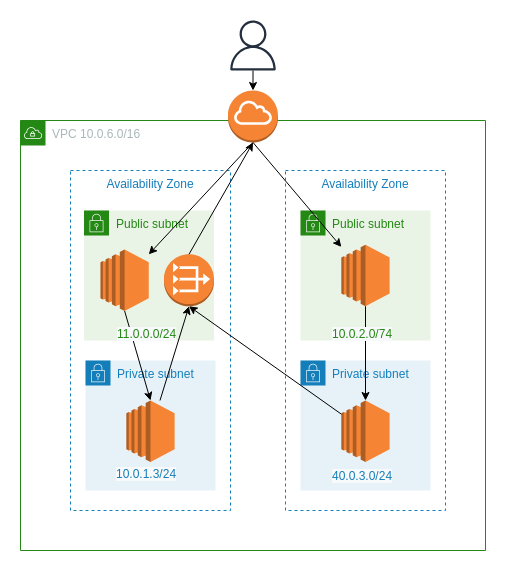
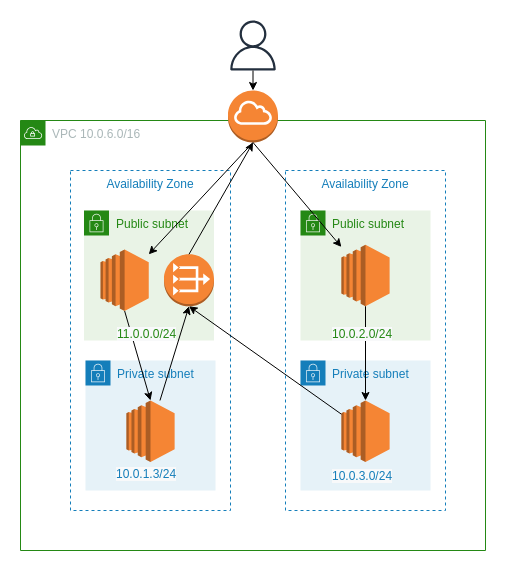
node "10.0.2.0/74": label "10.0.2.0/74" -> "10.0.2.0/24"
node "40.0.3.0/24": label "40.0.3.0/24" -> "10.0.3.0/24"
